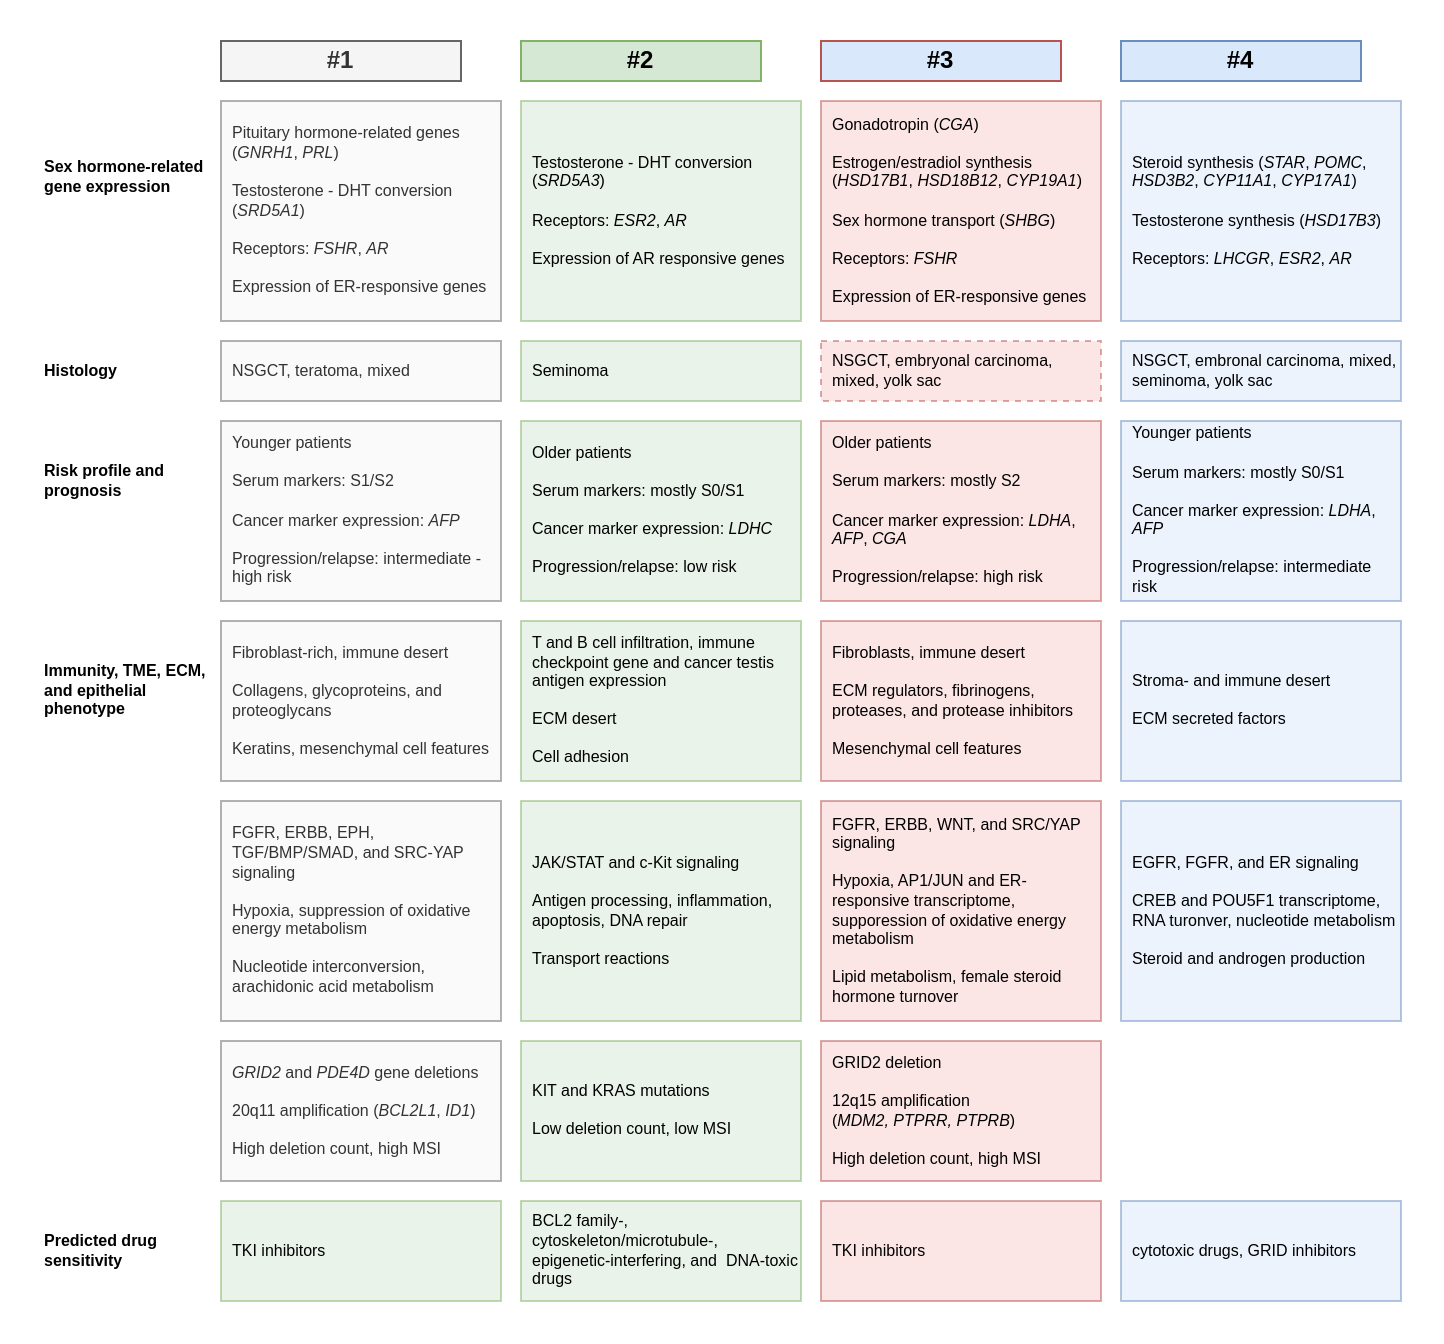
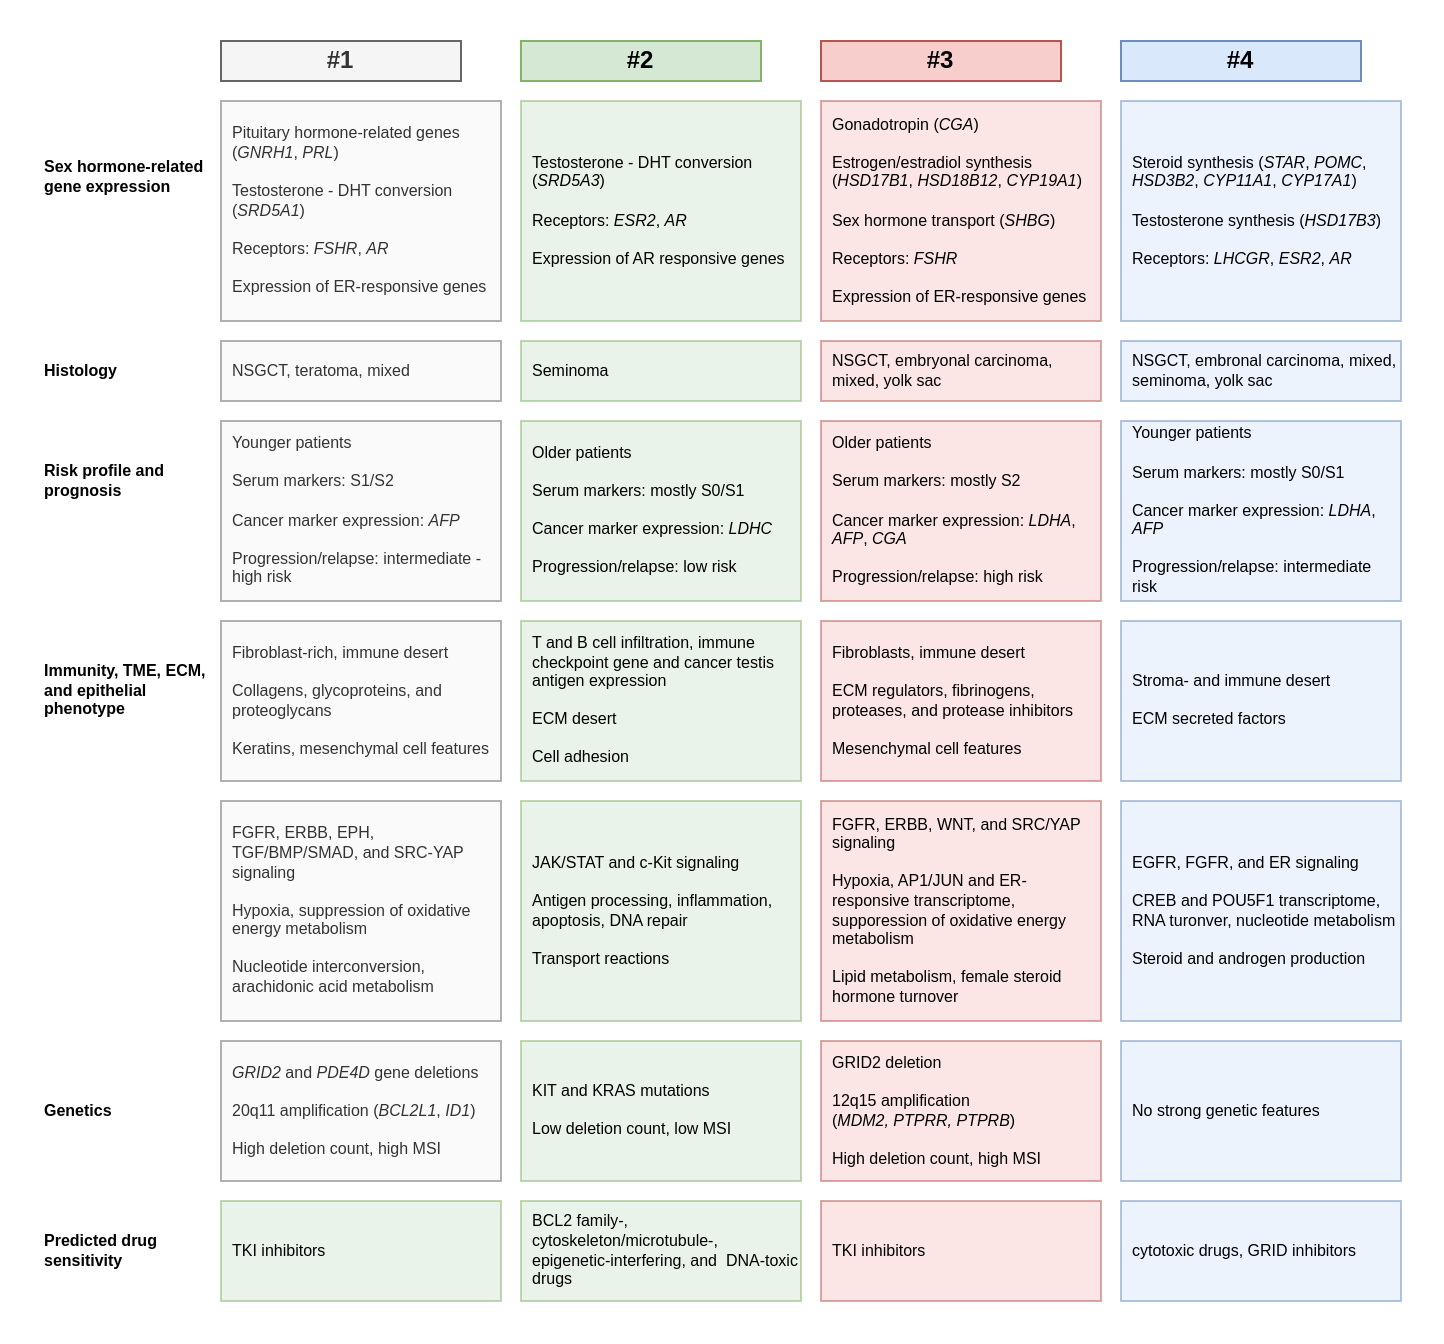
node "#3": fillcolor #dae8fc -> #f8cecc
node "NSGCT, embryonal carcinoma, mixed, yolk sac": style dashed -> solid
node "Genetics": added
node "No strong genetic features": added
